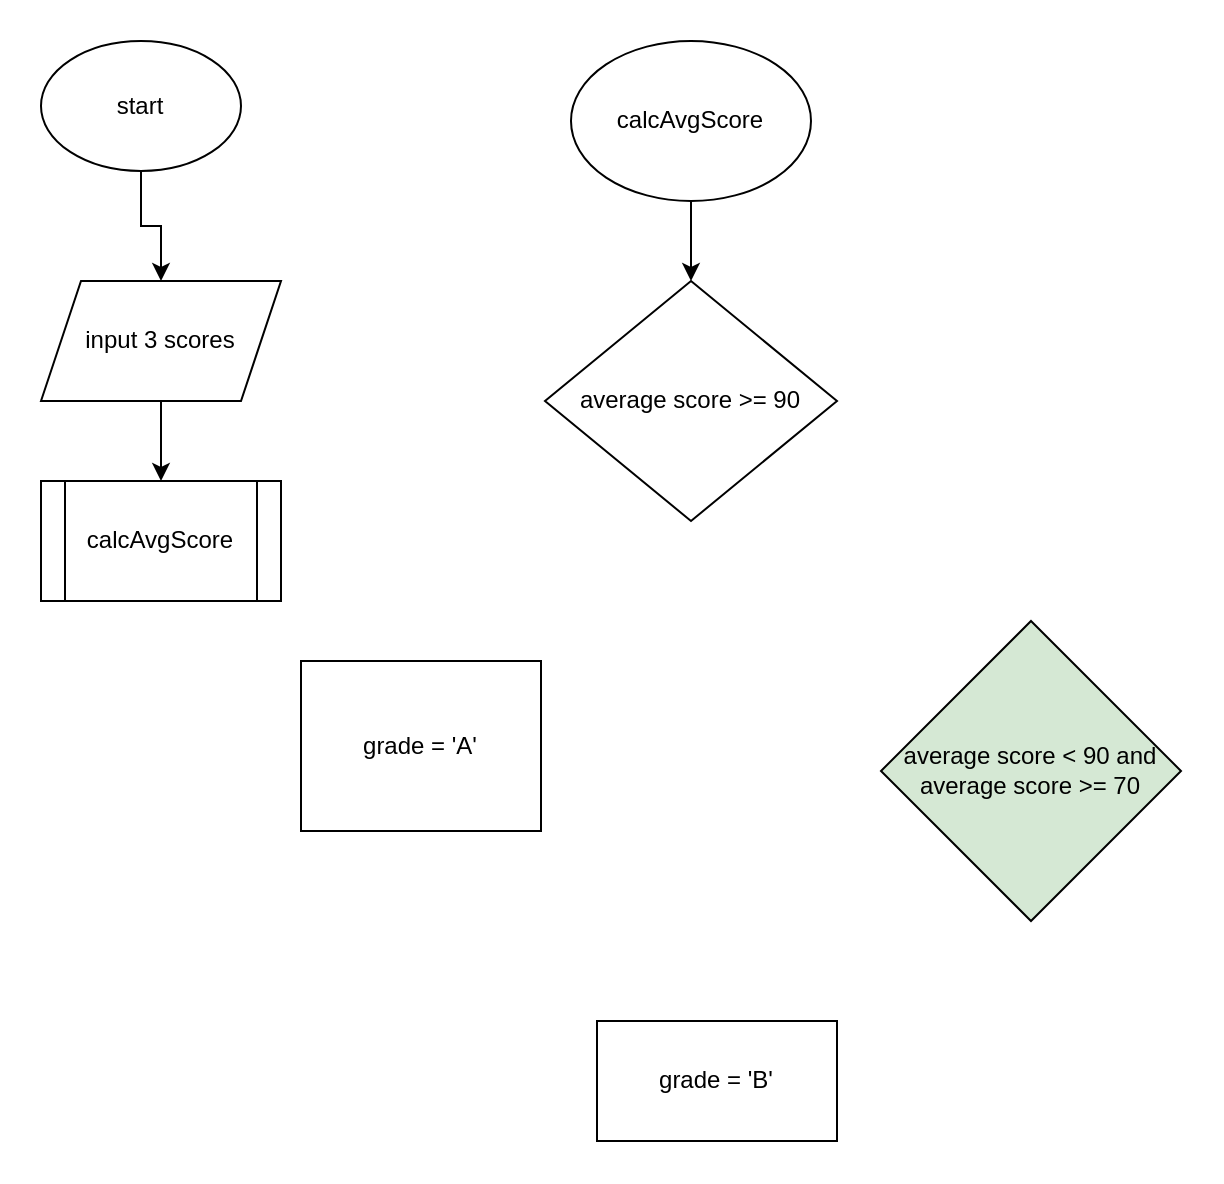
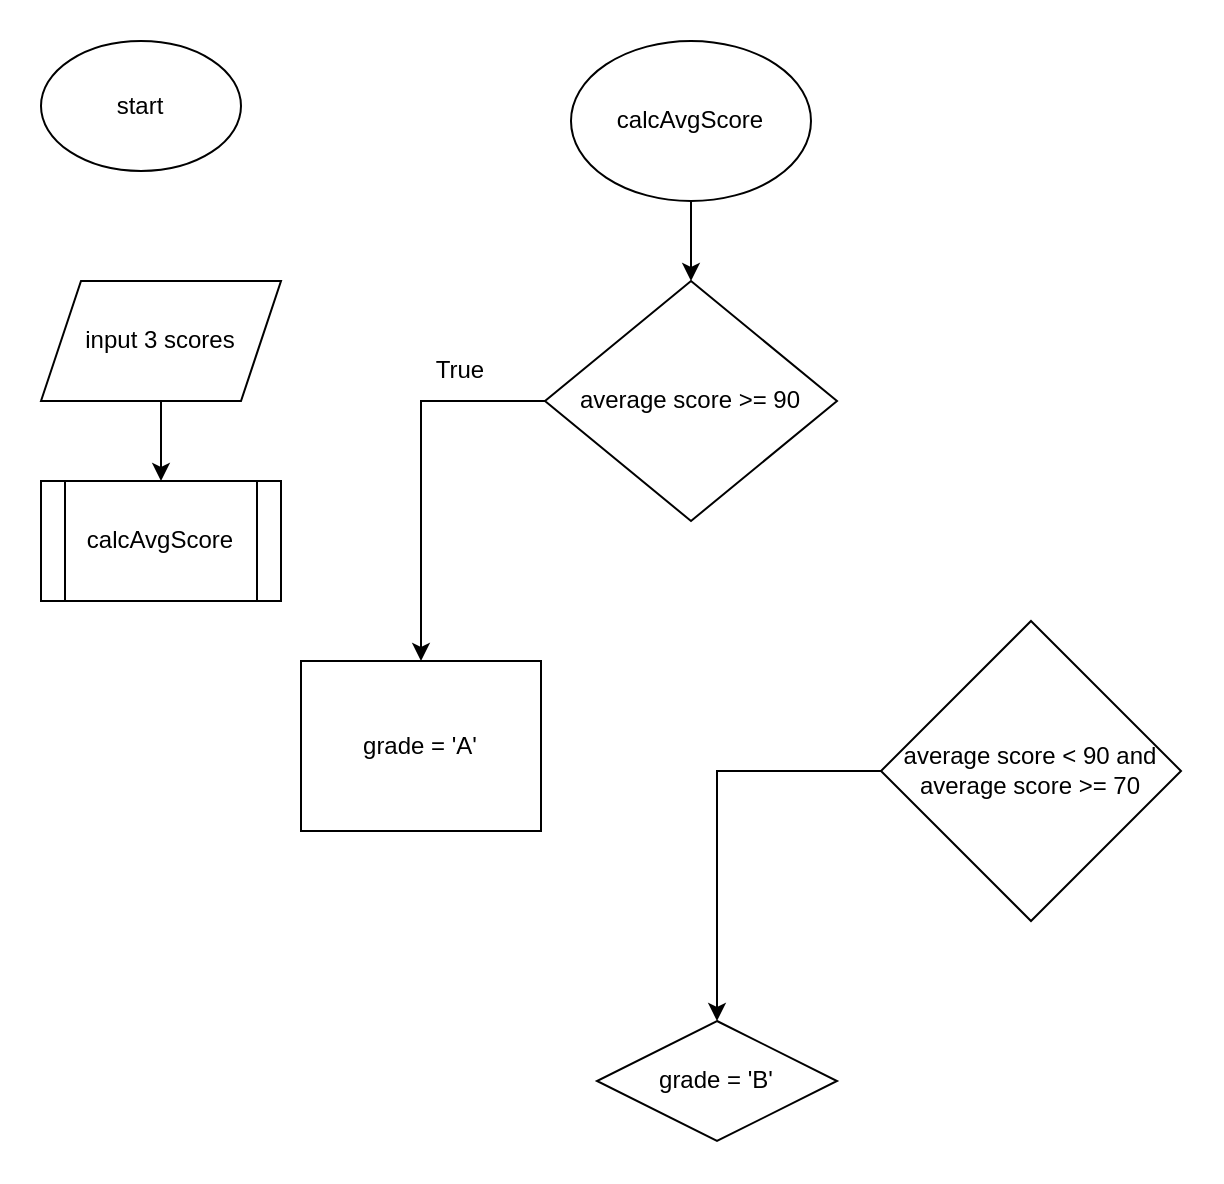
edge "start" -> "input 3 scores": removed
node "True": added
edge "average score >= 90" -> "grade = 'A'": added
node "average score < 90 and average score >= 70": fillcolor #d5e8d4 -> #ffffff
edge "average score < 90 and average score >= 70" -> "grade = 'B'": added
node "grade = 'B'": shape rectangle -> diamond
